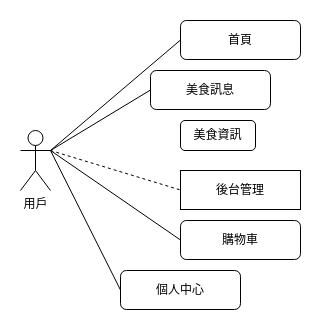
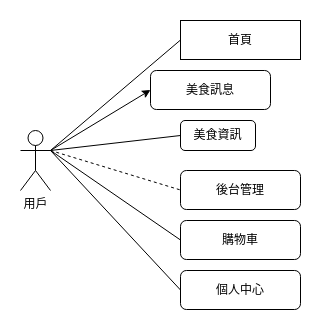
node "首頁": shape rounded rectangle -> rectangle
edge "美食訊息" -- "用戶": arrowhead none -> classic
edge "美食資訊" -- "用戶": added
node "後台管理": shape rectangle -> rounded rectangle
node "個人中心": moved (181, 290) -> (241, 290)
